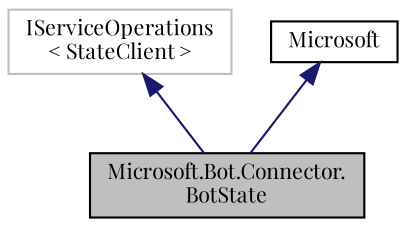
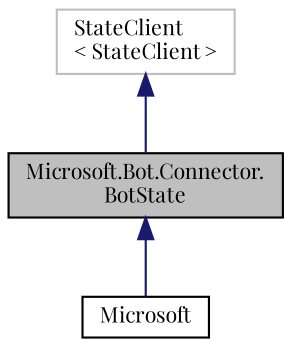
node "IServiceOperations < StateClient >": label "IServiceOperations < StateClient >" -> "StateClient < StateClient >"
edge "Microsoft.Bot.Connector. BotState" -> "Microsoft": reversed
